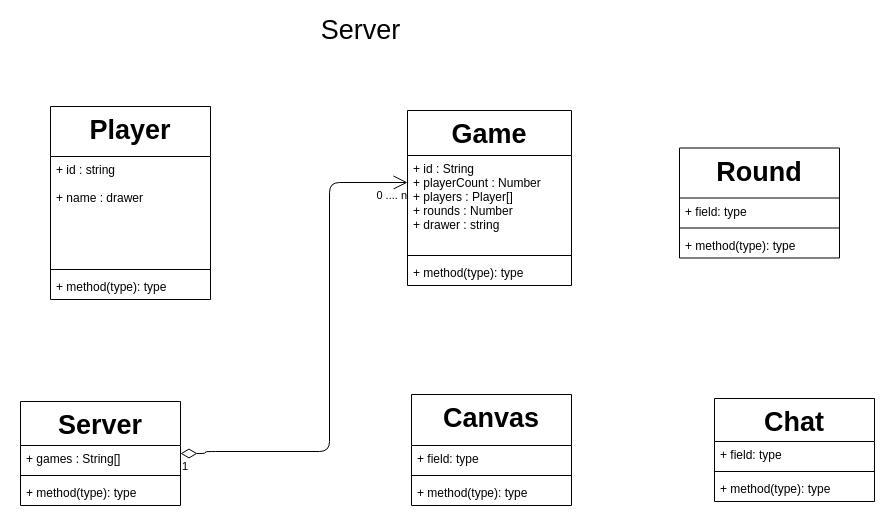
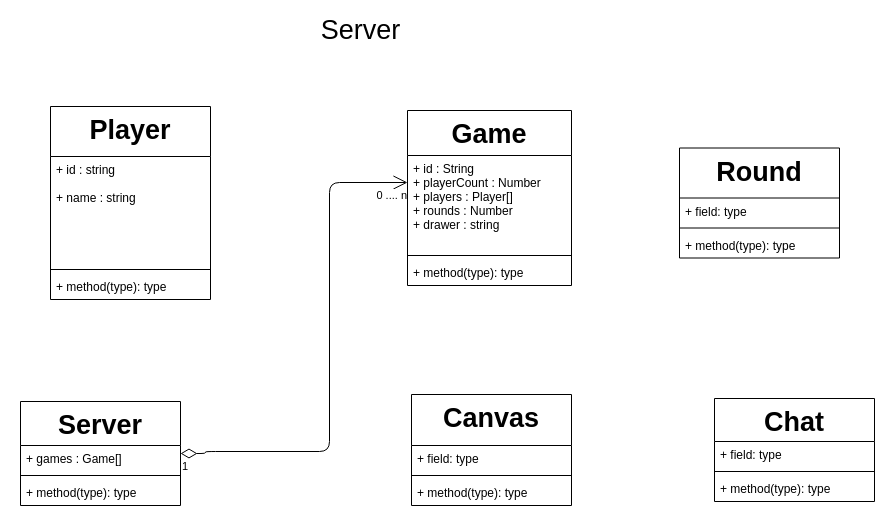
node "+ id : string + name : drawer": label "+ id : string + name : drawer" -> "+ id : string + name : string"
node "+ games : String[]": label "+ games : String[]" -> "+ games : Game[]"
